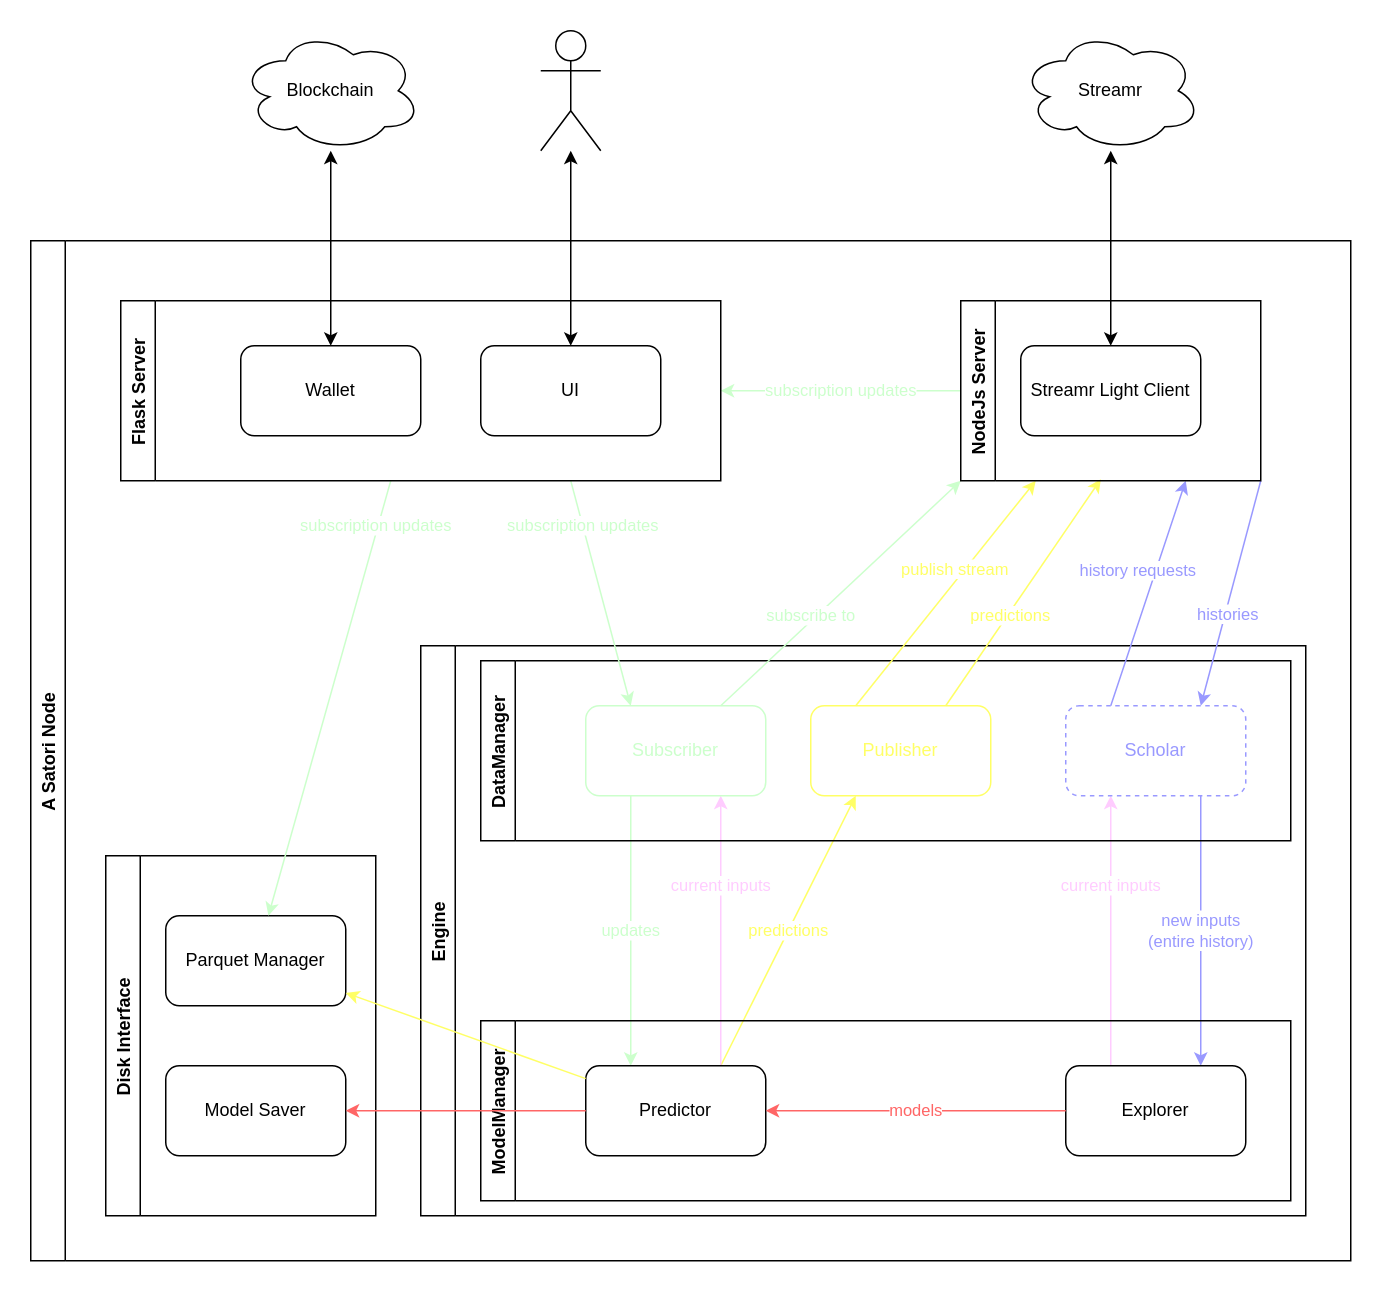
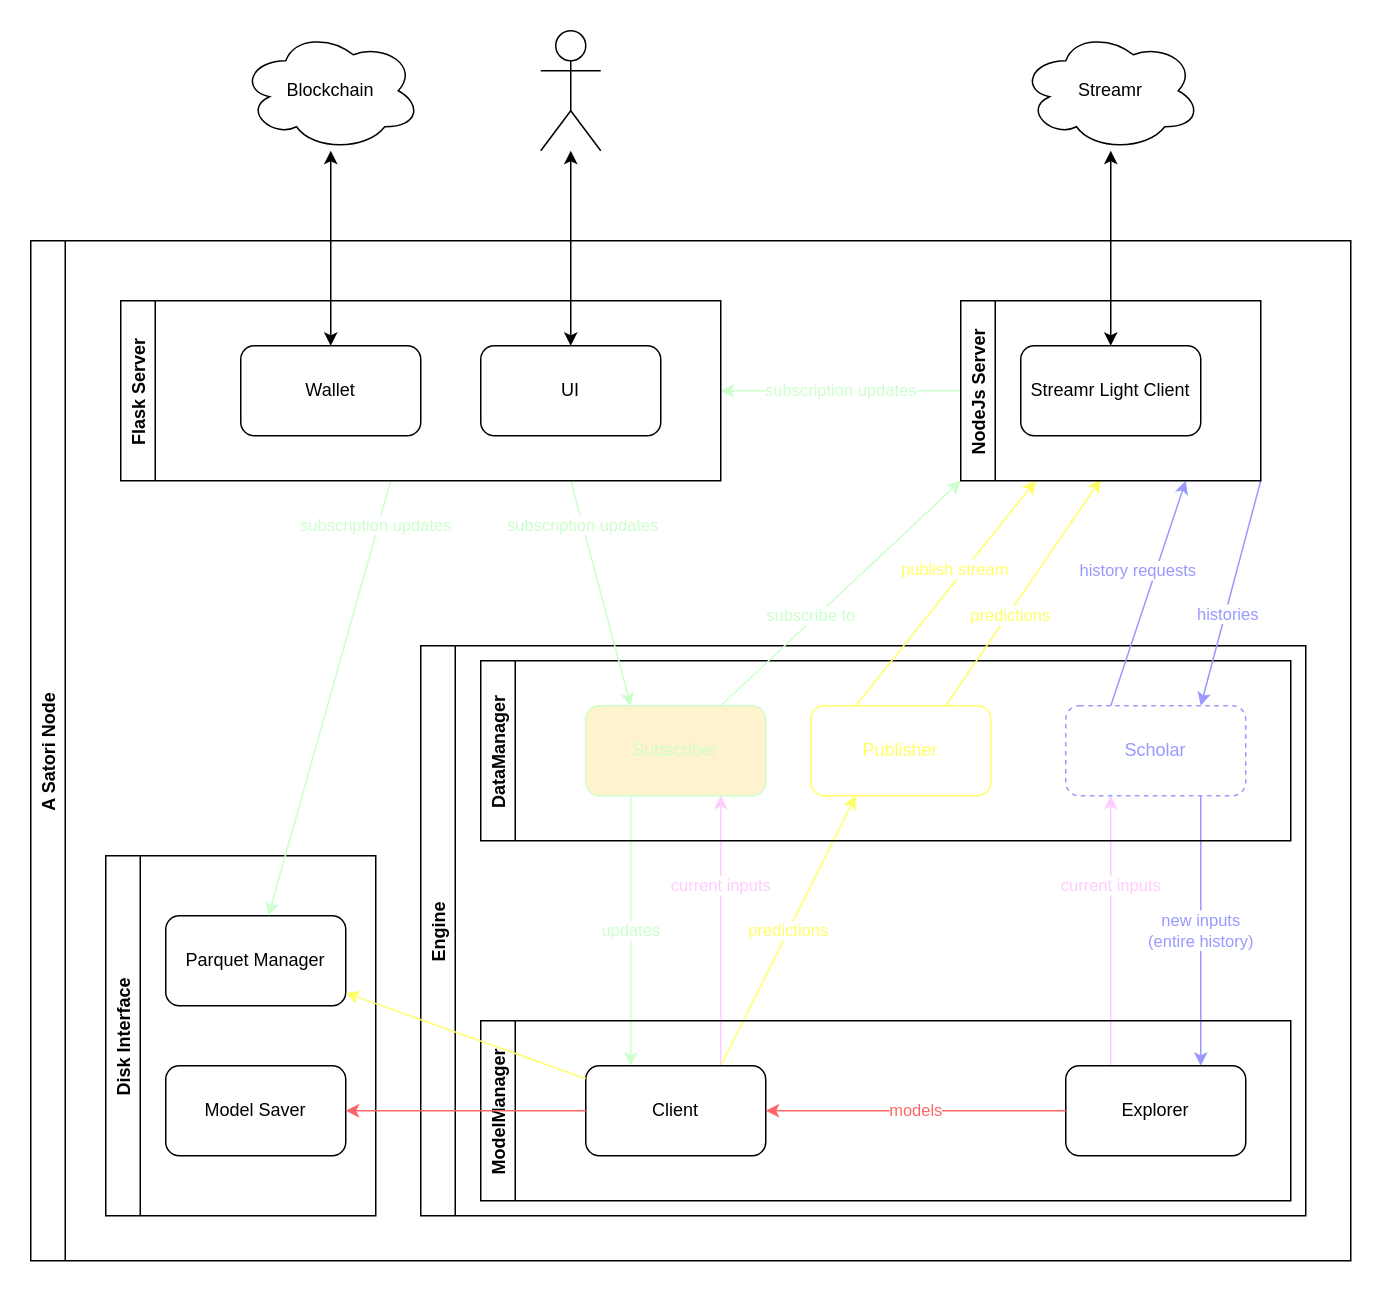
node "Subscriber": fillcolor #ffffff -> #fff2cc
node "Predictor": label "Predictor" -> "Client"
